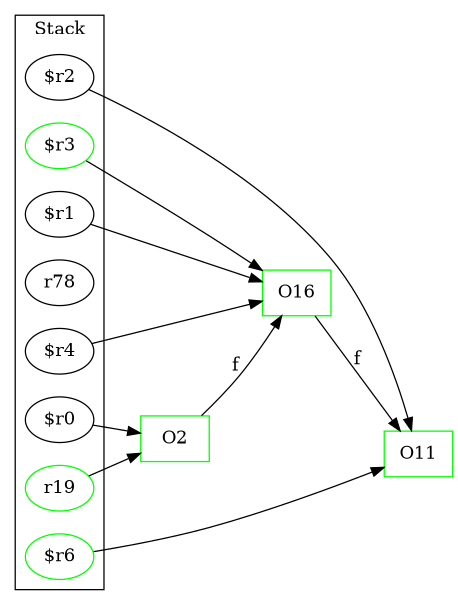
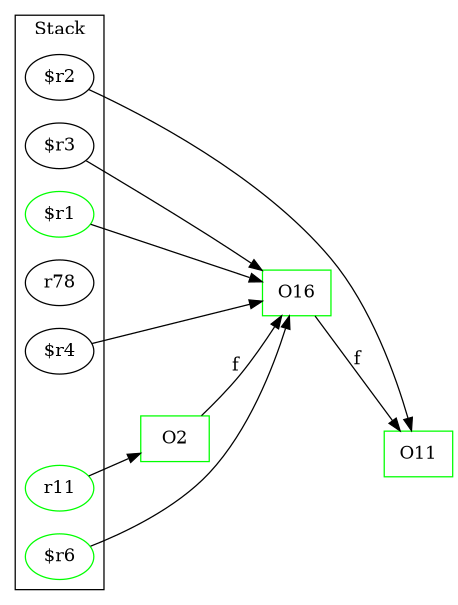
node "$r3": color green -> black
node "$r1": color black -> green
node "$r0": removed
node "r19": label "r19" -> "r11"
edge "$r6" -> "O11": now "$r6" -> "O16"
